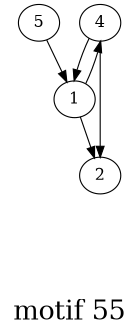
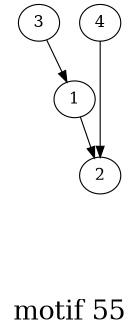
node "5": label "5" -> "3"
edge "4" -> "1": removed
edge "1" -> "4": removed
